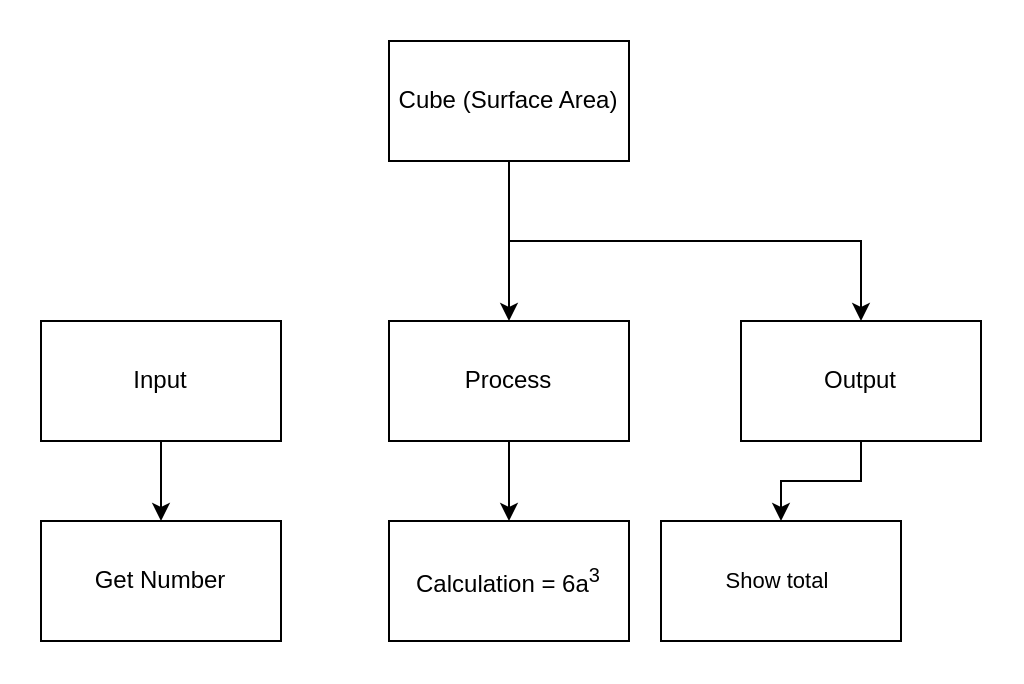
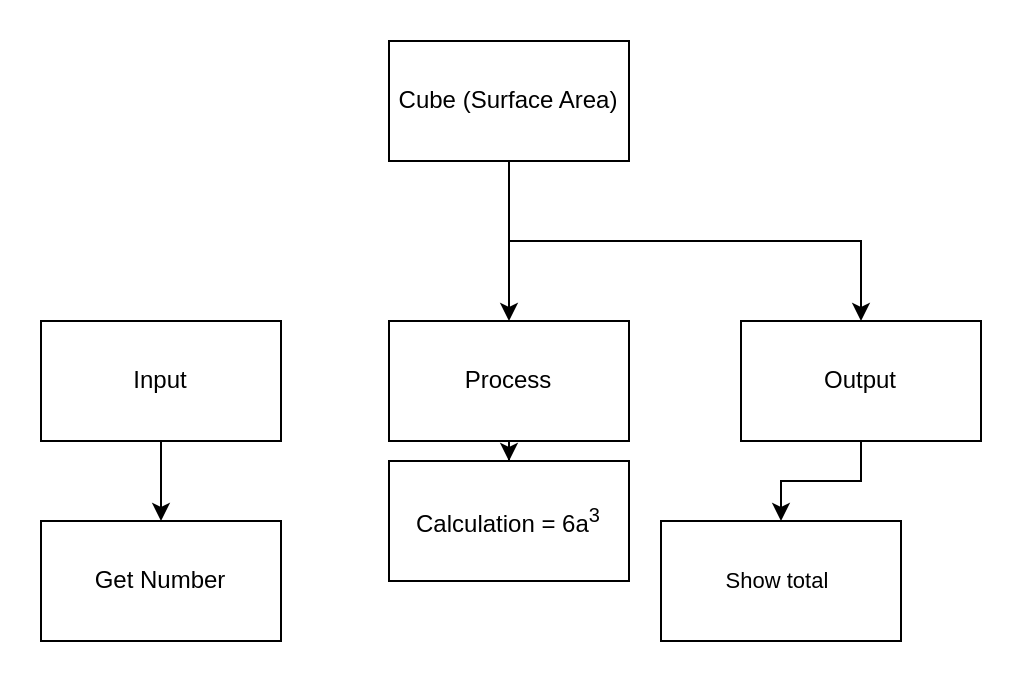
node "Calculation = 6a3": moved (509, 581) -> (509, 521)
